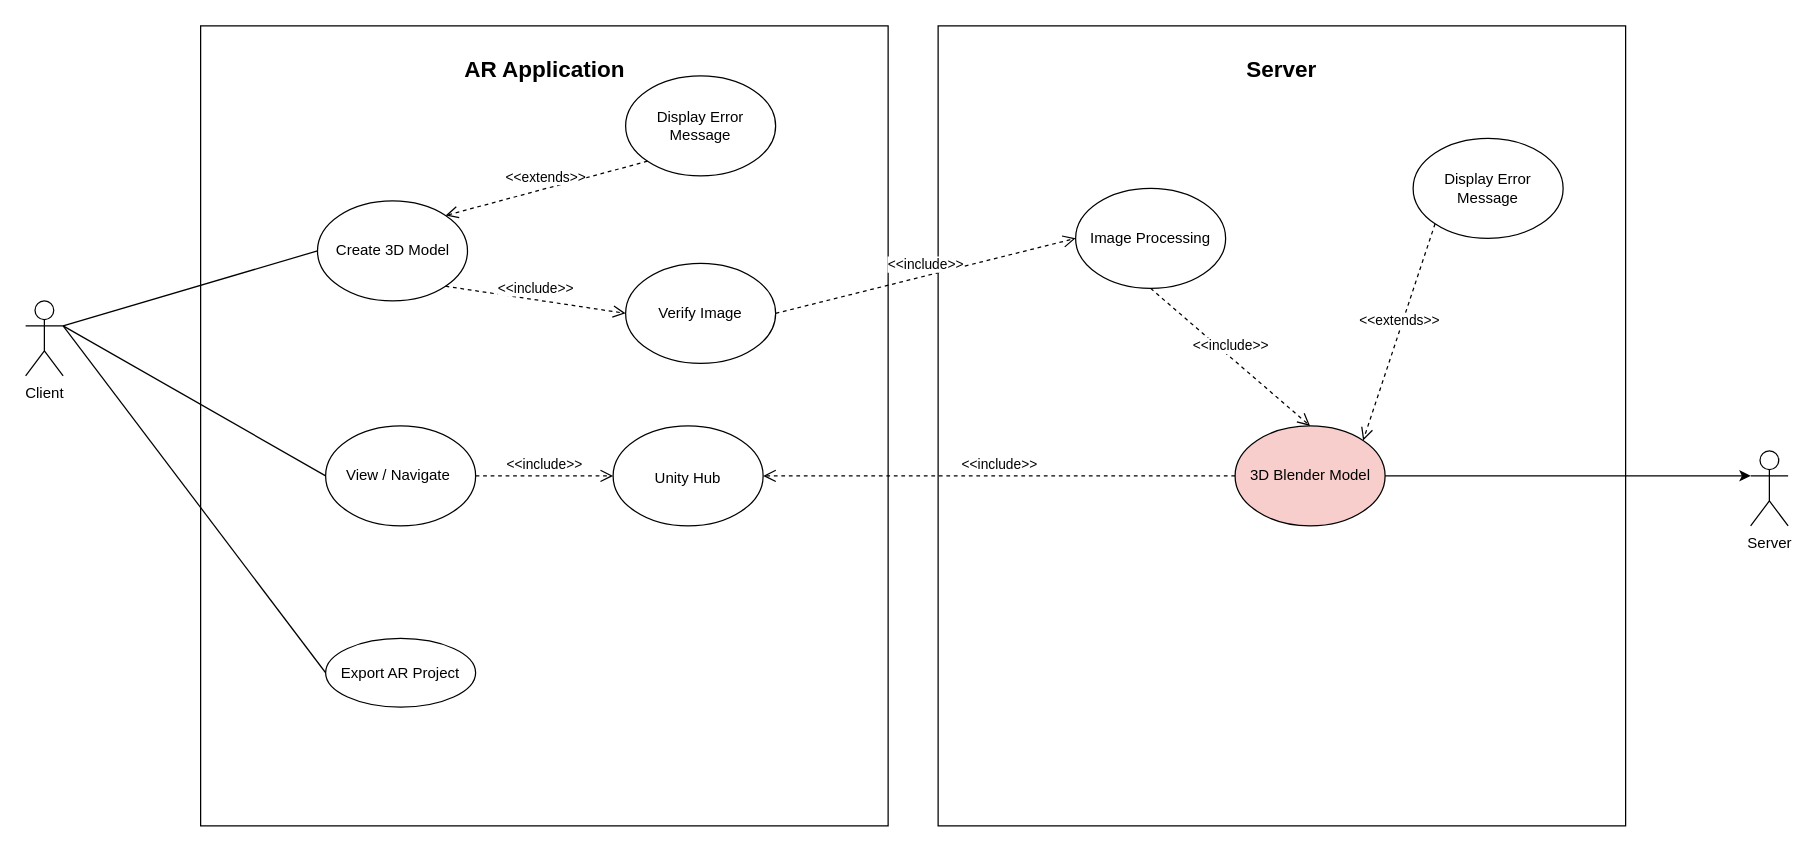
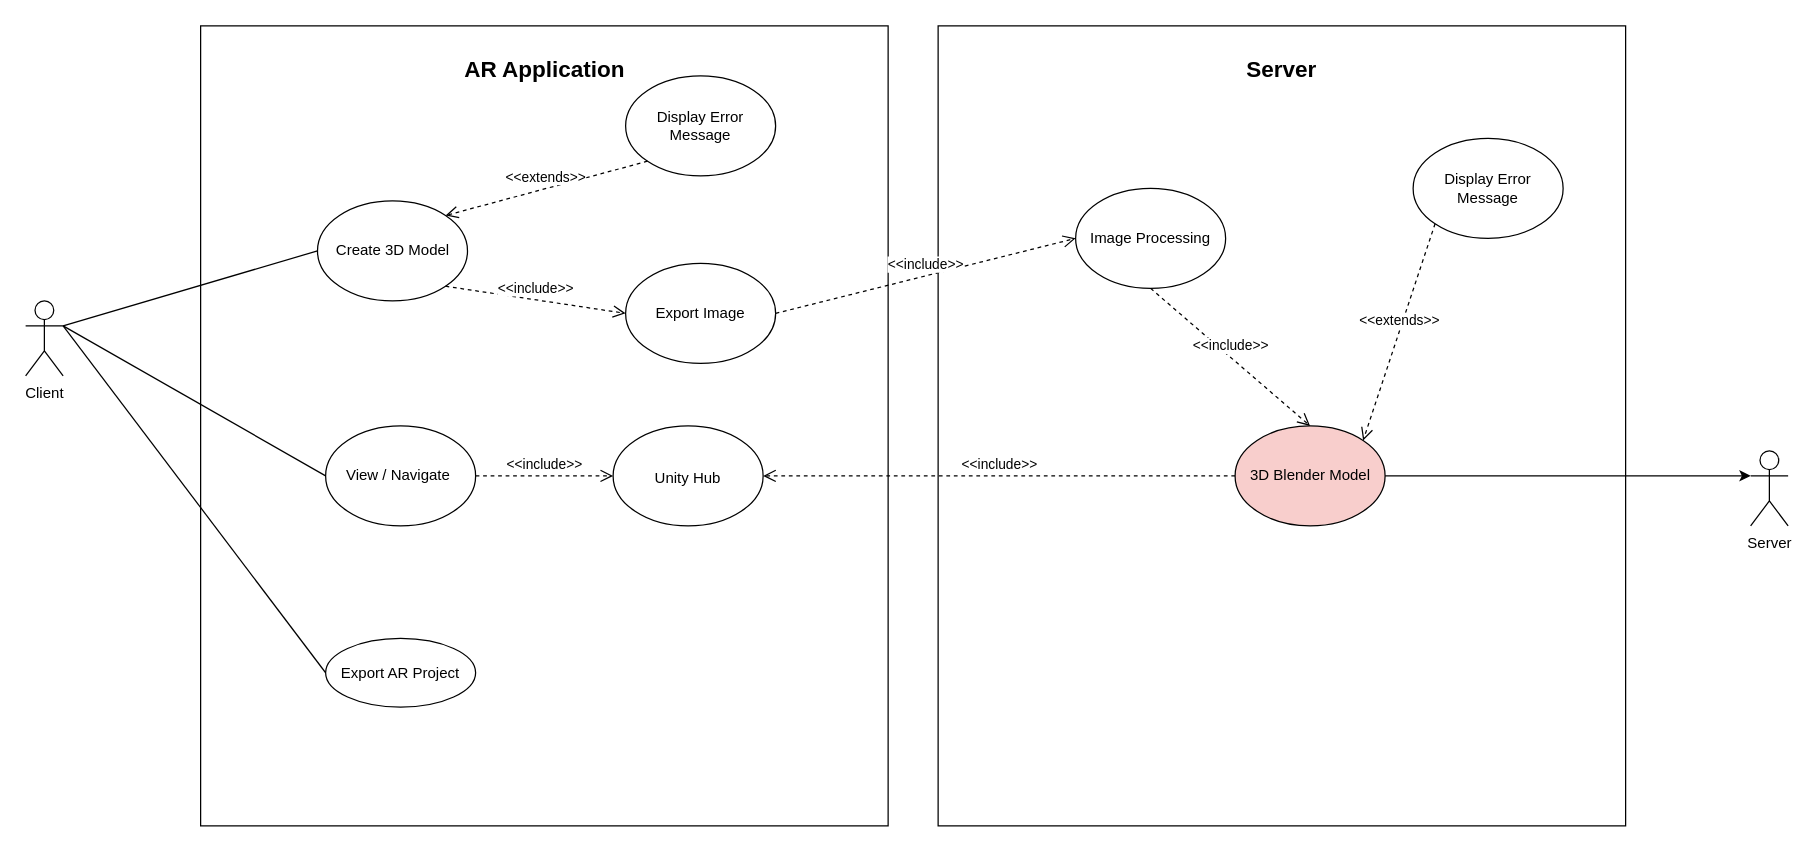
node "Verify Image": label "Verify Image" -> "Export Image"
